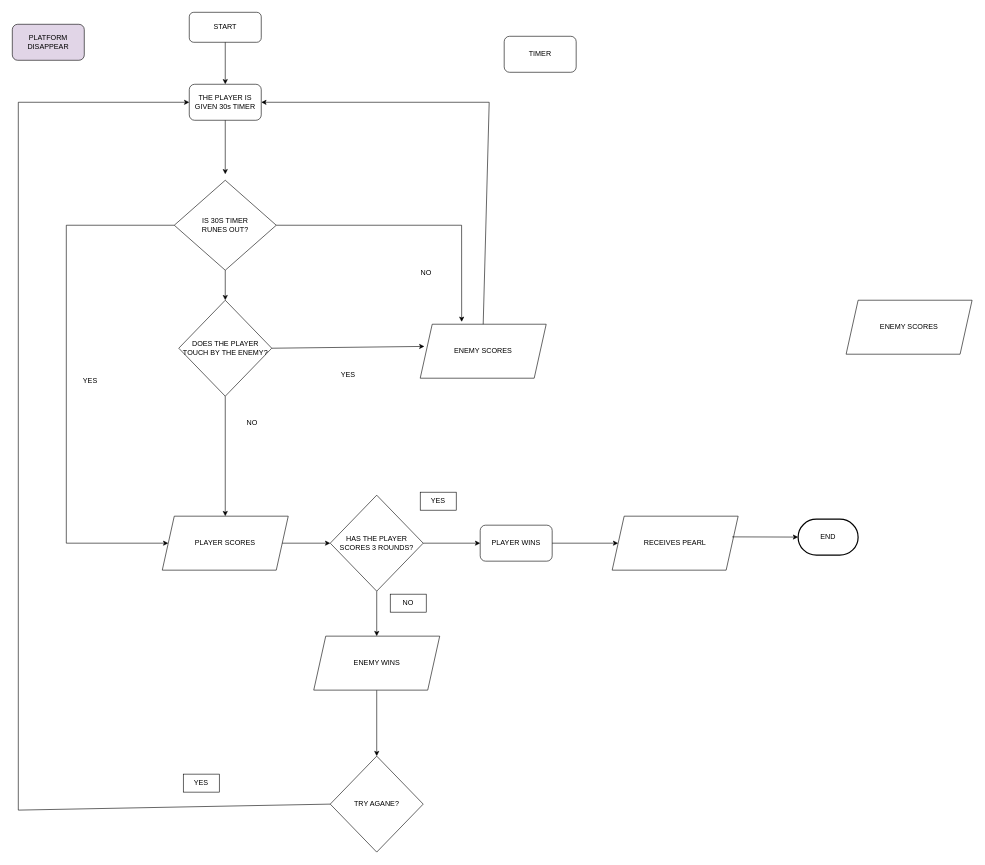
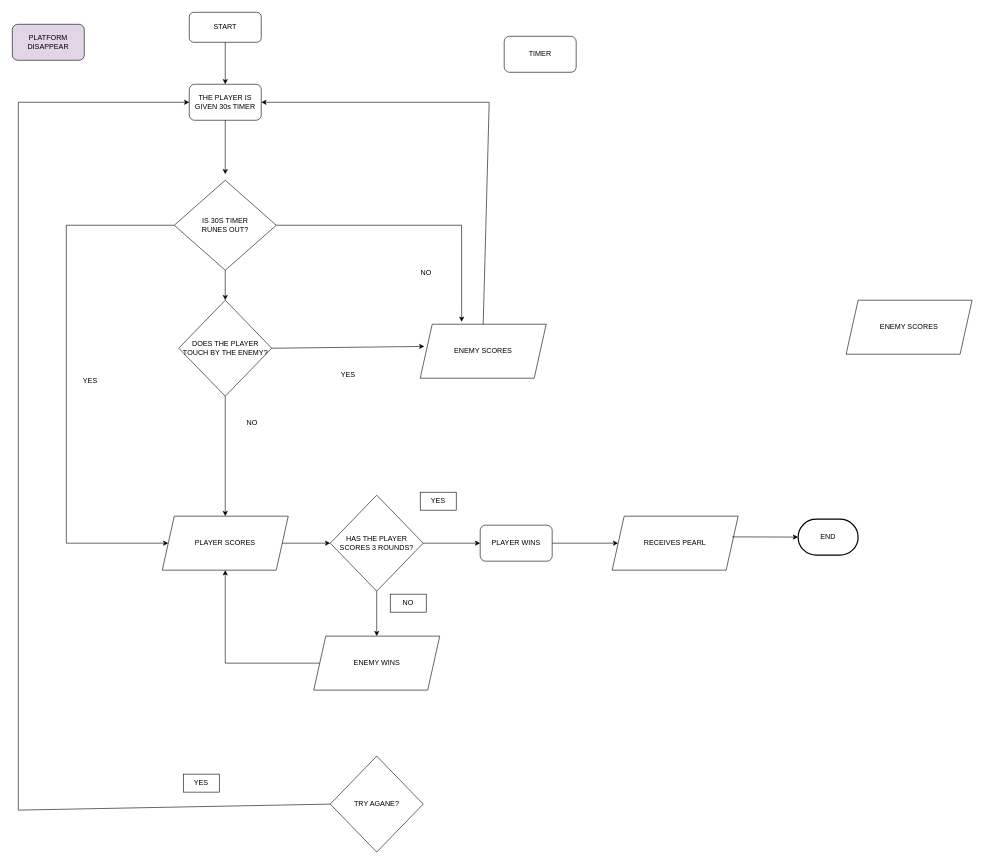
edge "ENEMY WINS" -> "TRY AGANE?": now "ENEMY WINS" -> "PLAYER SCORES"
